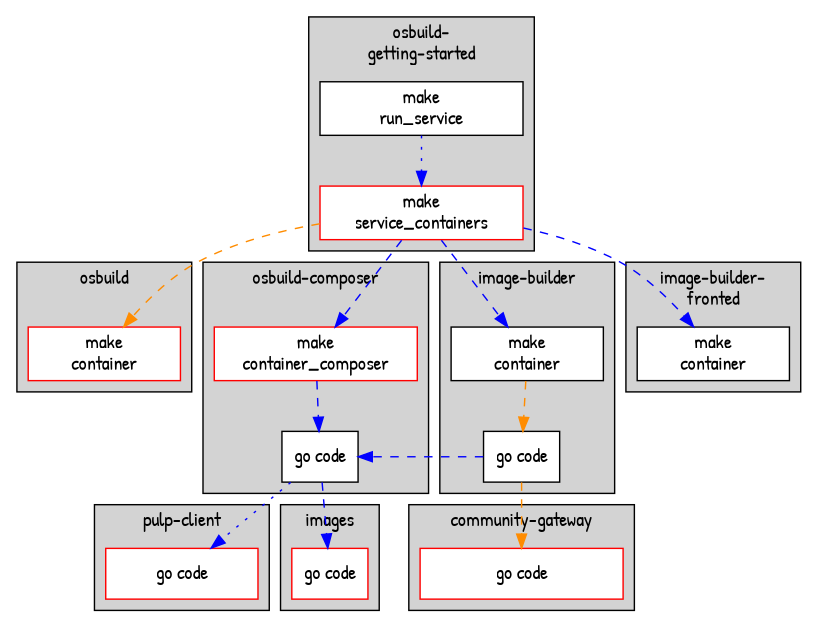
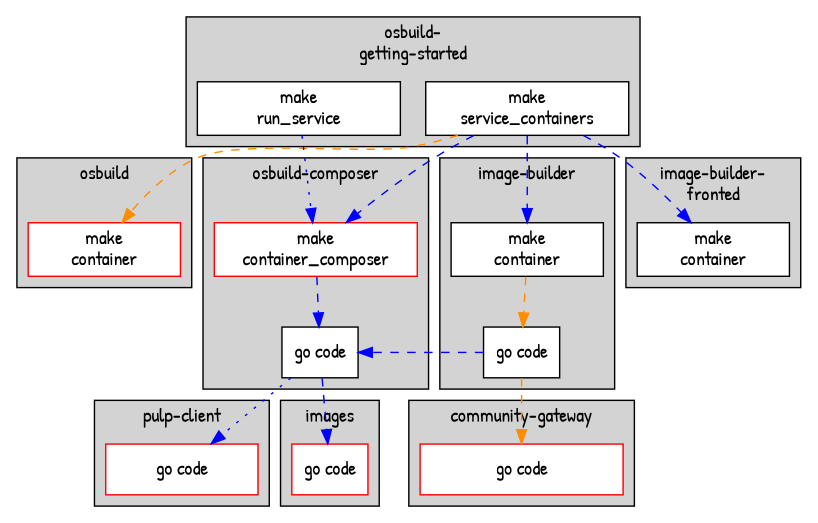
edge "make run_service" -> "make service_containers": now "make run_service" -> "make container_composer"
node "make service_containers": color red -> black
